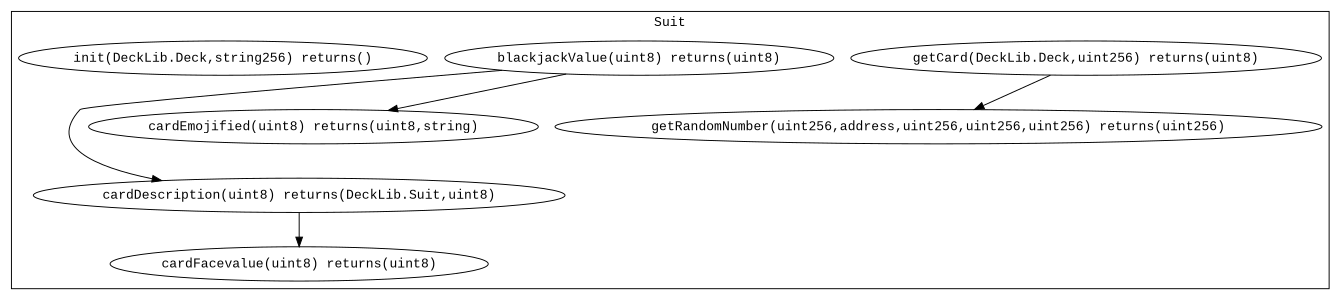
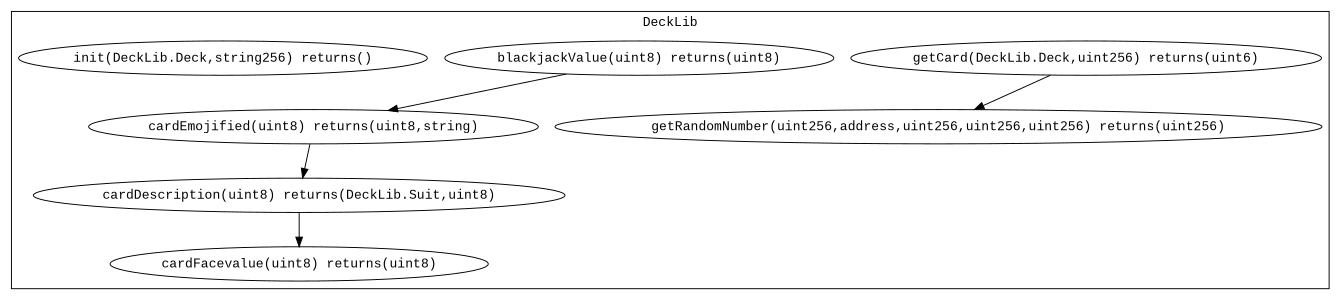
cluster "Suit": label "Suit" -> "DeckLib"
node "getCard(DeckLib.Deck,uint256) returns(uint8)": label "getCard(DeckLib.Deck,uint256) returns(uint8)" -> "getCard(DeckLib.Deck,uint256) returns(uint6)"
edge "blackjackValue(uint8) returns(uint8)" -> "cardDescription(uint8) returns(DeckLib.Suit,uint8)": now "cardEmojified(uint8) returns(uint8,string)" -> "cardDescription(uint8) returns(DeckLib.Suit,uint8)"
